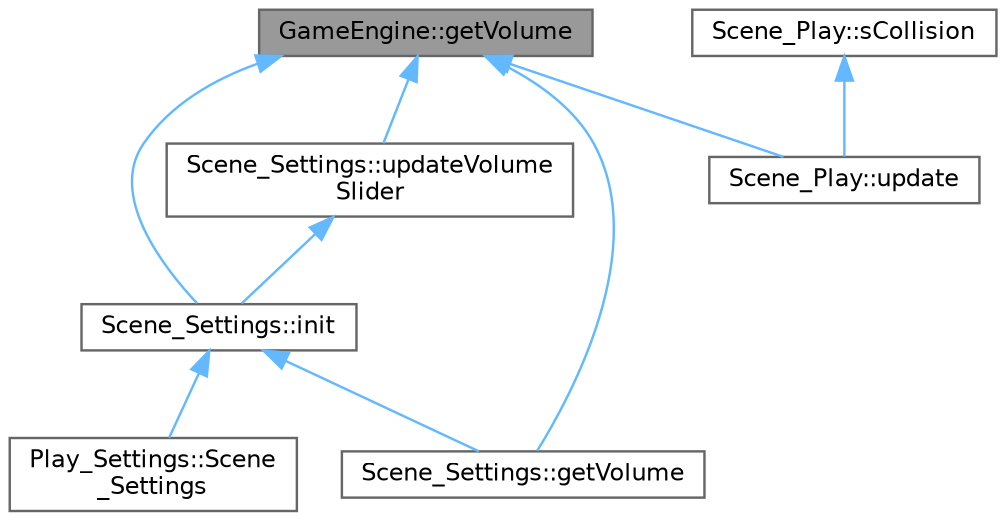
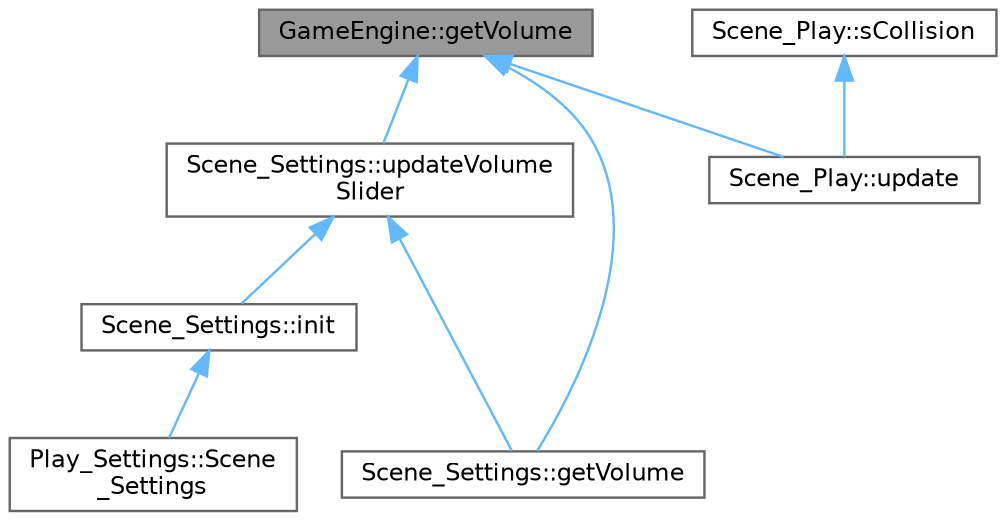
edge "Scene_Settings::init" -> "GameEngine::getVolume": removed
edge "Scene_Settings::getVolume" -> "Scene_Settings::init": now "Scene_Settings::getVolume" -> "Scene_Settings::updateVolume Slider"
